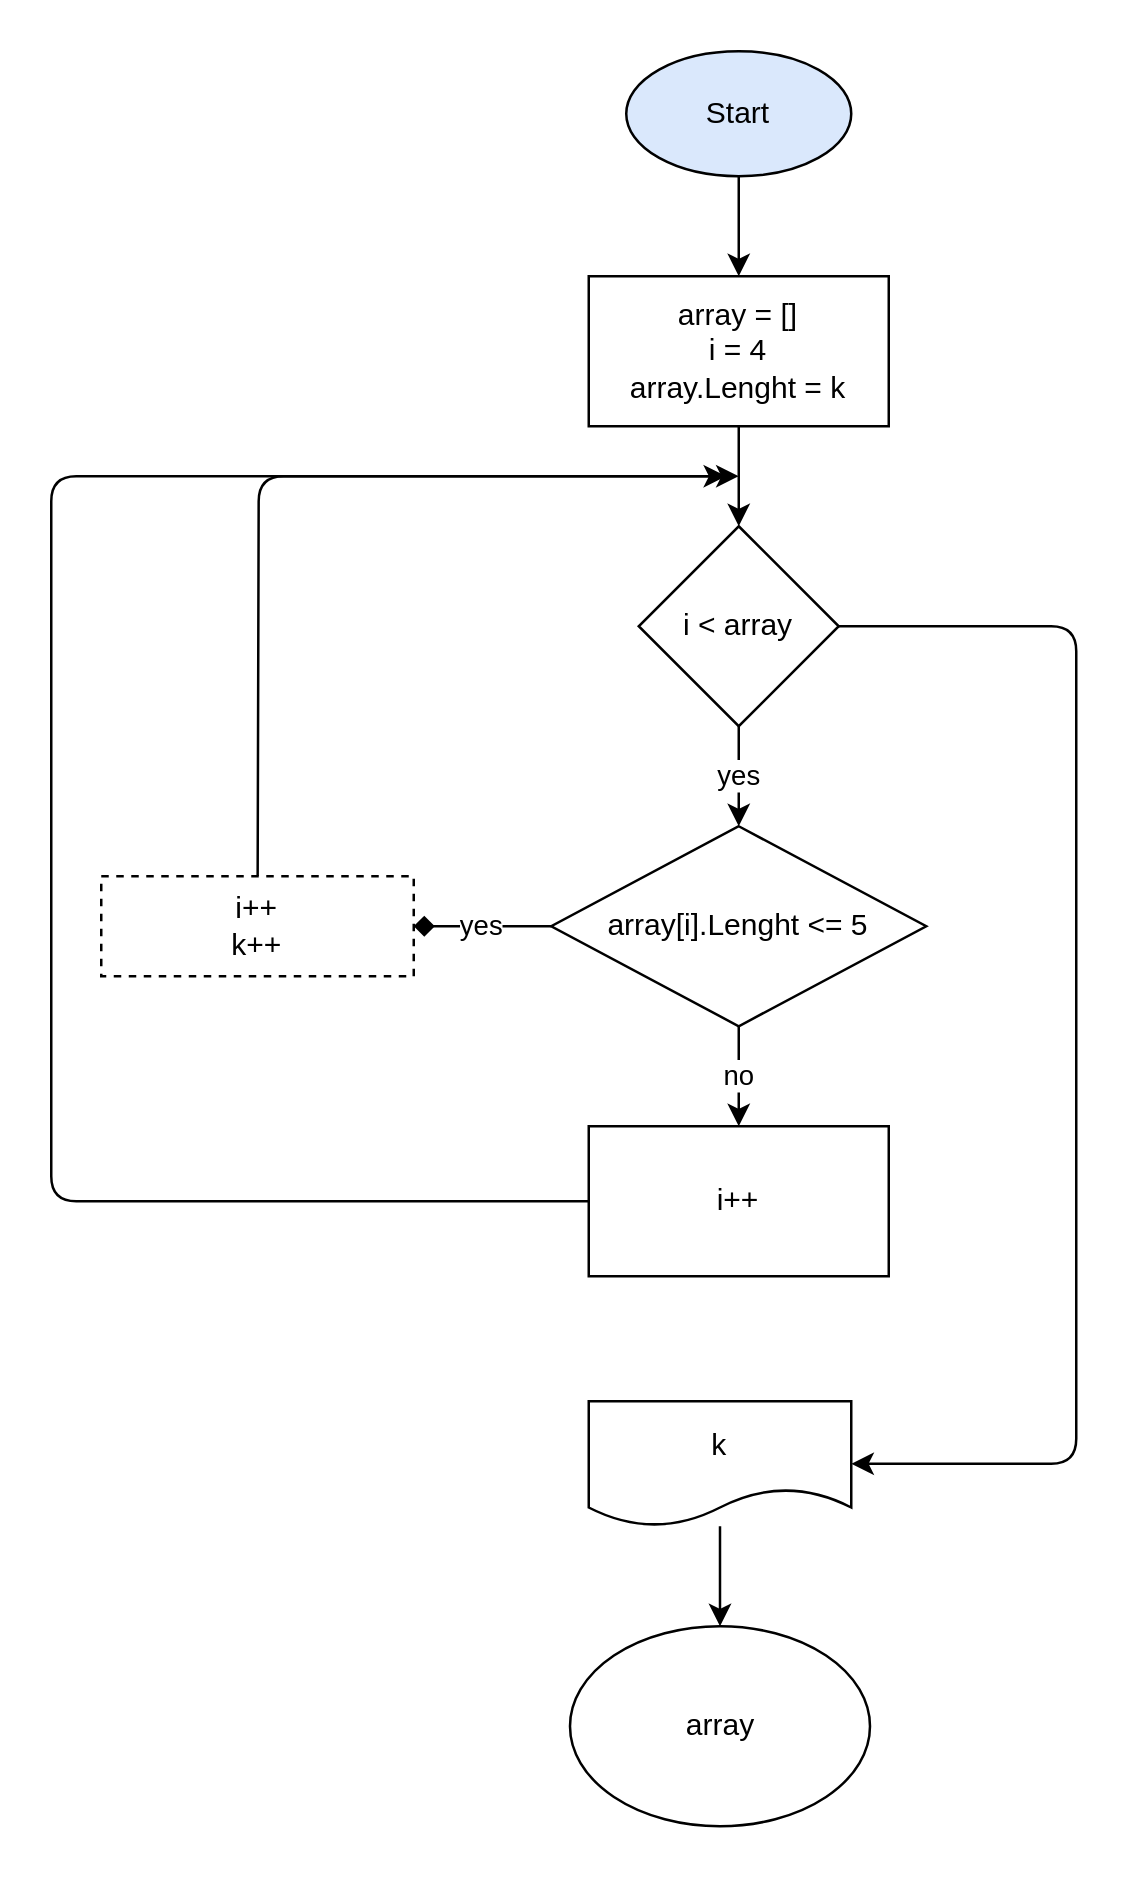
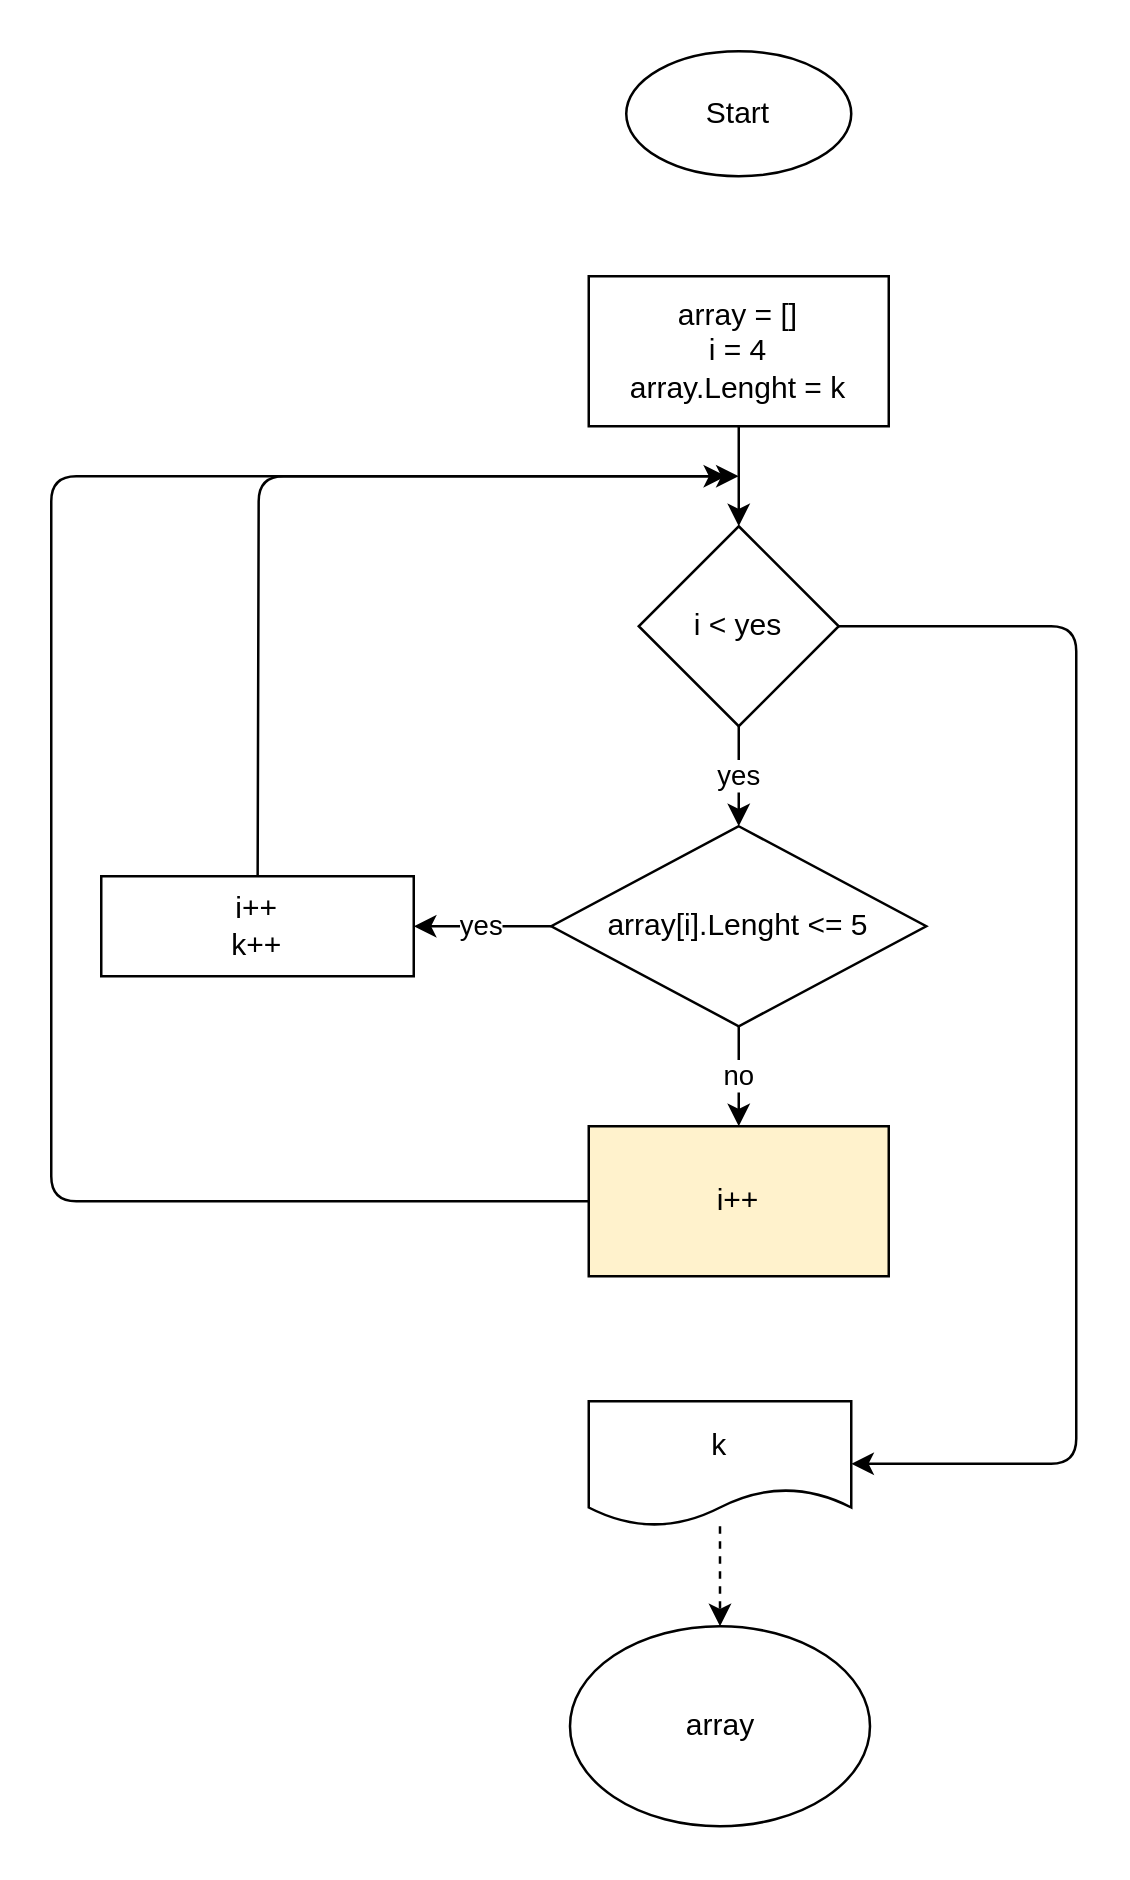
node "Start": fillcolor #dae8fc -> #ffffff
edge "Start" -> "array = [] i = 4 array.Lenght = k": removed
node "i < array": label "i < array" -> "i < yes"
node "i++ k++": style dashed -> solid
edge "array[i].Lenght <= 5" -> "i++ k++": arrowhead diamond -> classic
node "i++": fillcolor #ffffff -> #fff2cc
edge "k" -> "array": style solid -> dashed
